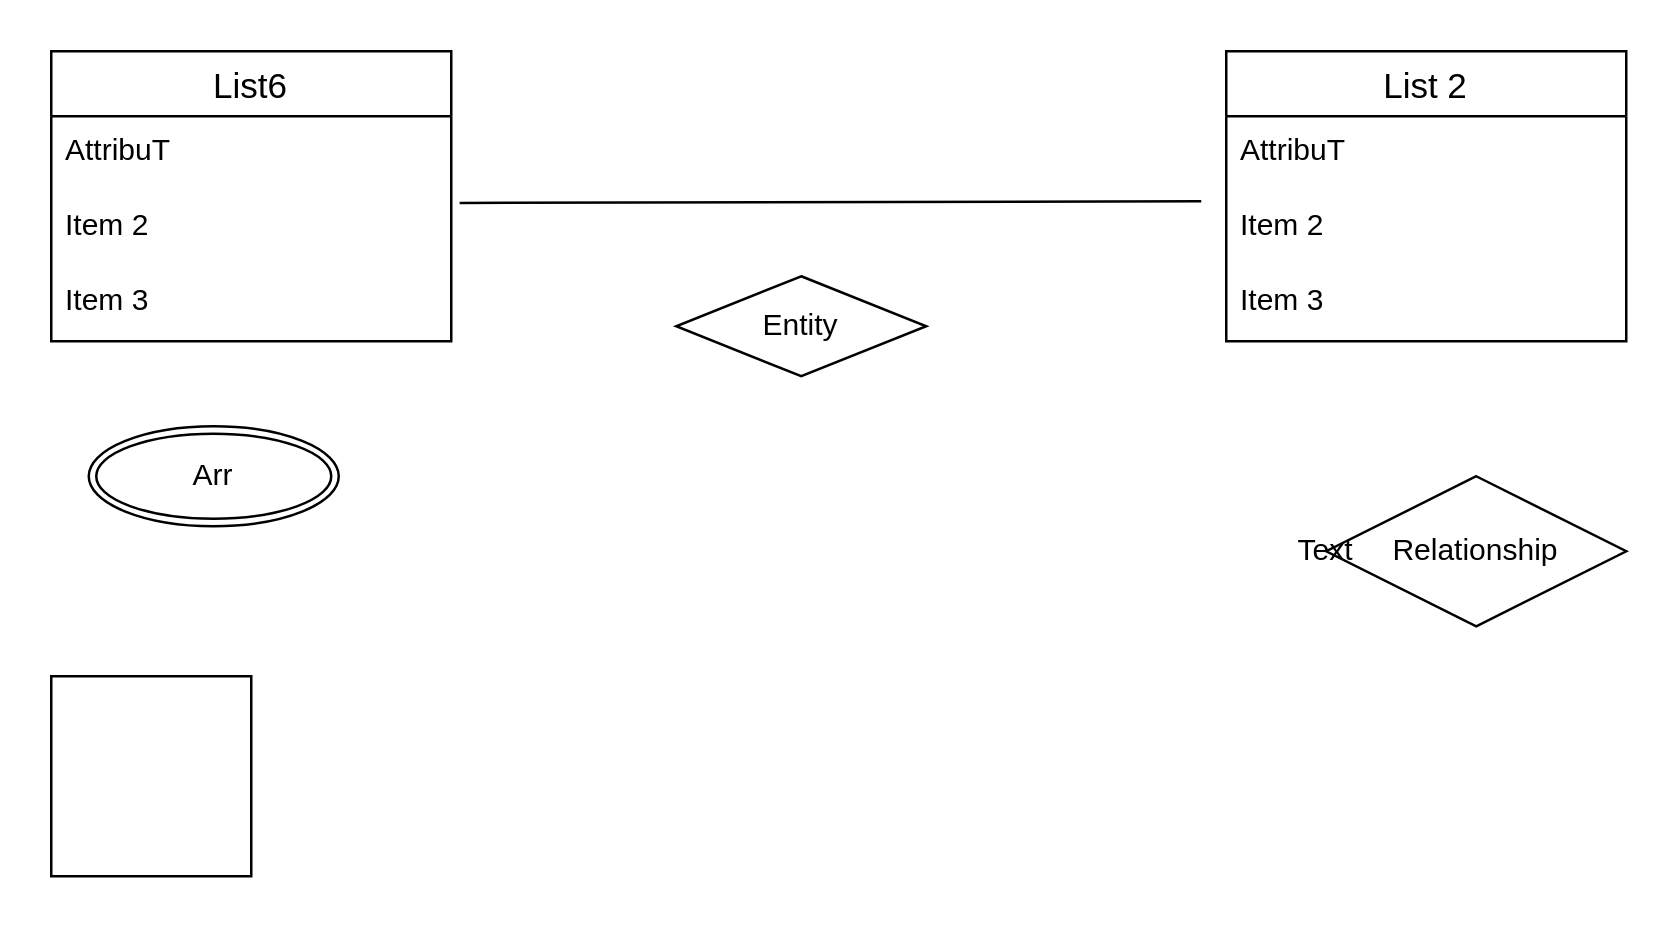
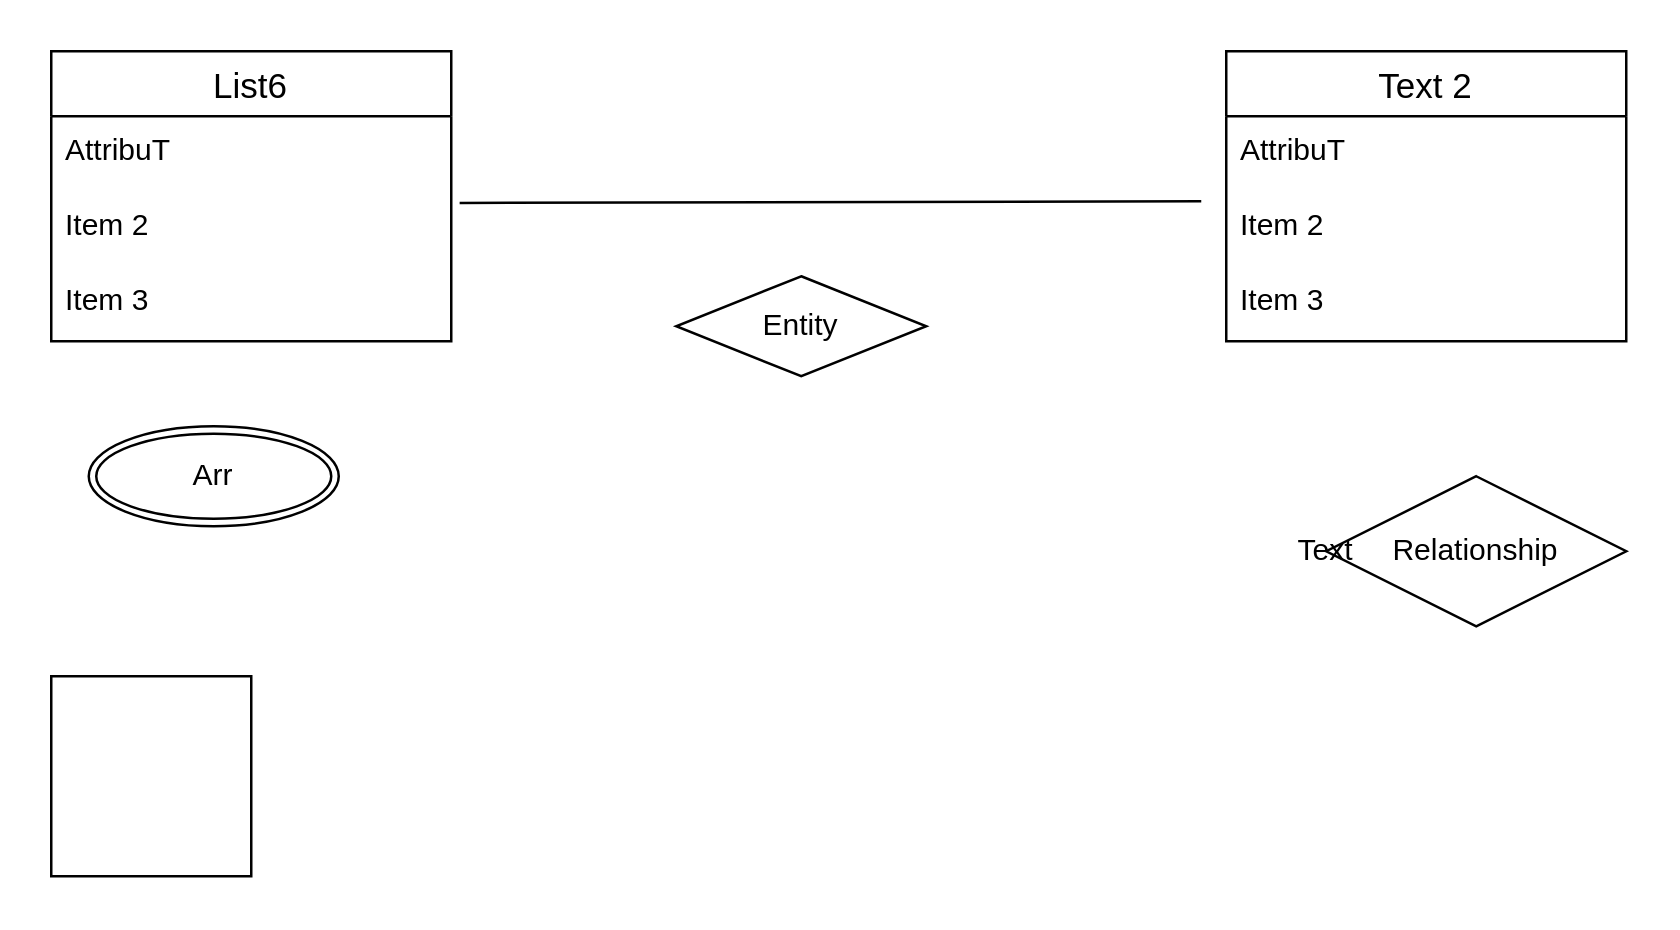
node "List 2": label "List 2" -> "Text 2"
